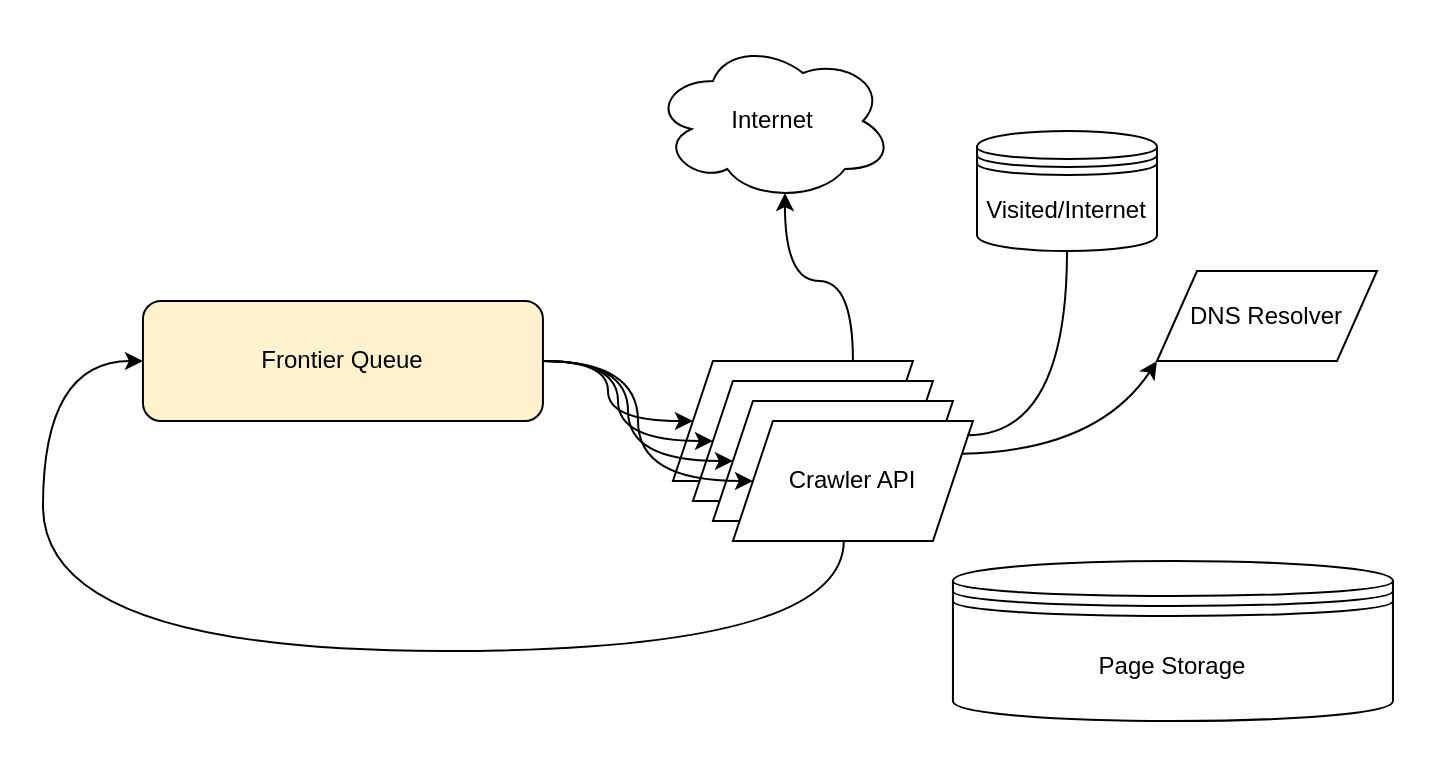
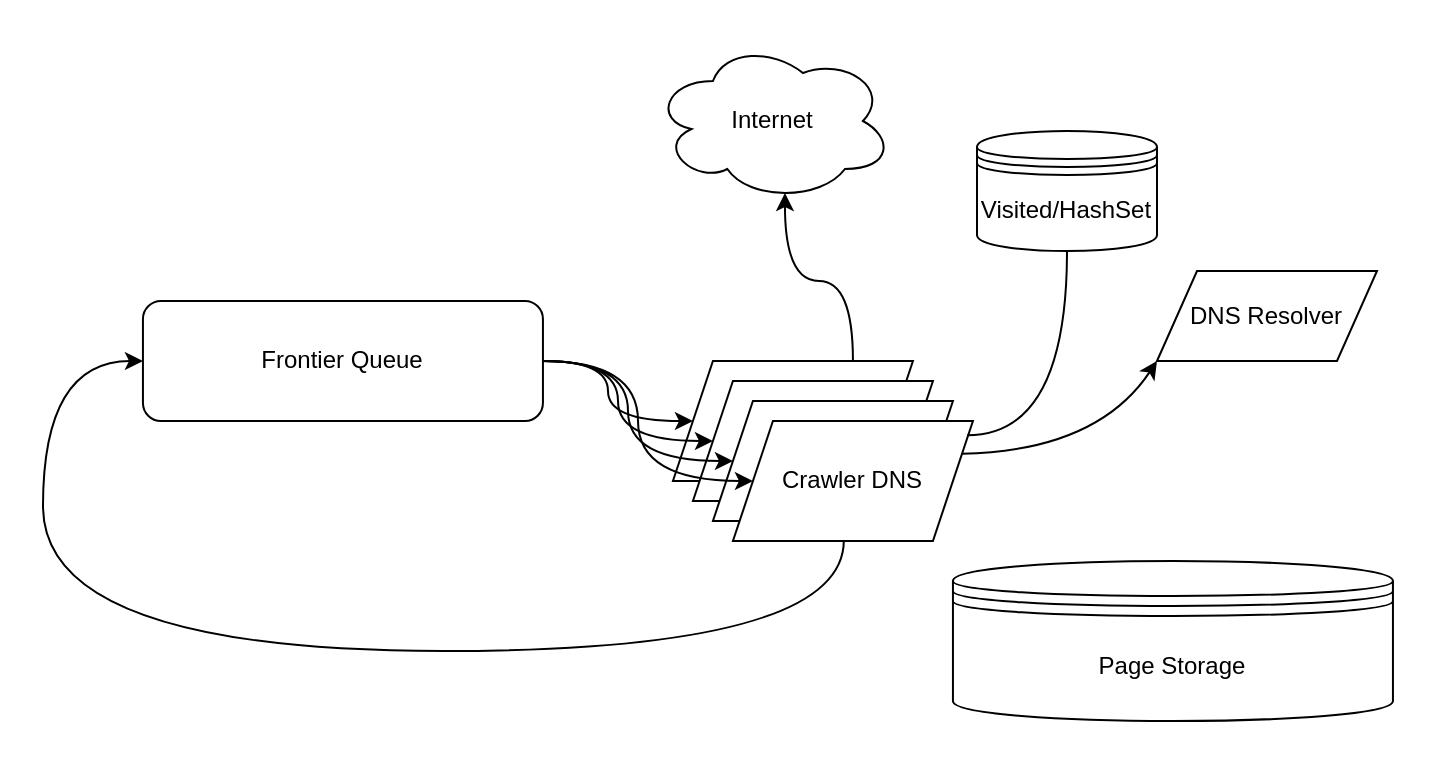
node "Visited/Internet": label "Visited/Internet" -> "Visited/HashSet"
node "Frontier Queue": fillcolor #fff2cc -> #ffffff
node "Crawler API": label "Crawler API" -> "Crawler DNS"
